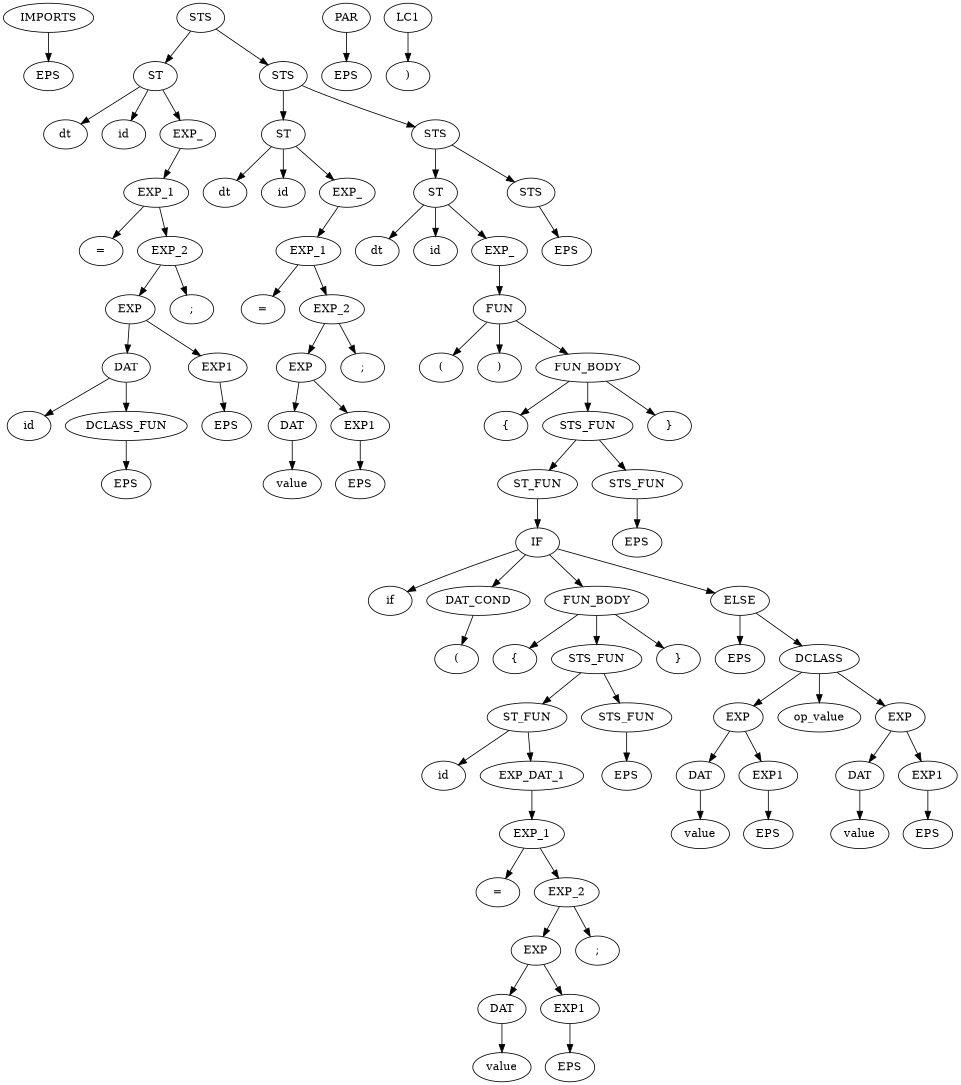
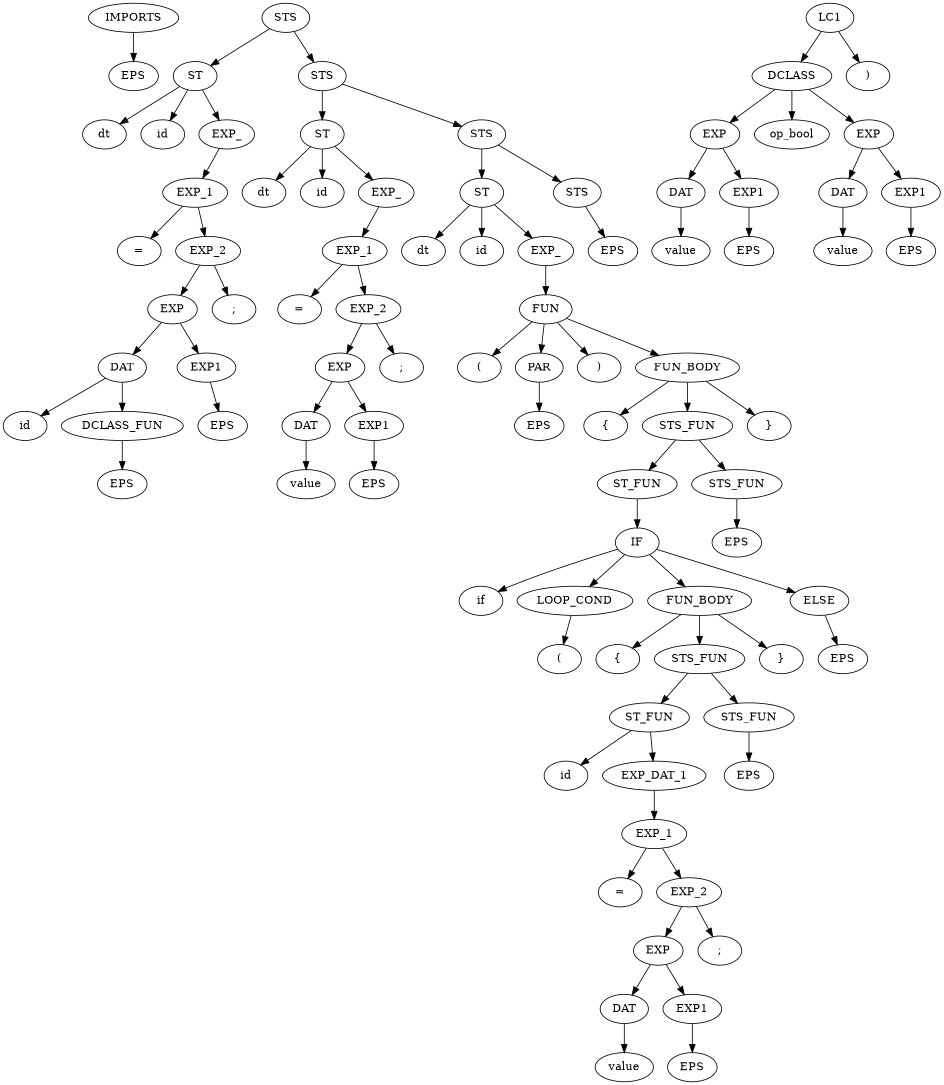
edge "FUN" -> "PAR": added
node "DAT_COND": label "DAT_COND" -> "LOOP_COND"
edge "ELSE" -> "DCLASS": now "LC1" -> "DCLASS"
node "op_value": label "op_value" -> "op_bool"
